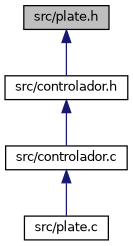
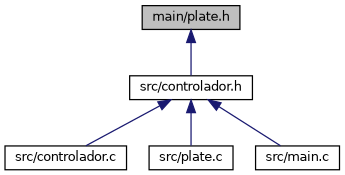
node "src/plate.h": label "src/plate.h" -> "main/plate.h"
node "src/main.c": added
edge "src/plate.c" -> "src/controlador.c": now "src/plate.c" -> "src/controlador.h"
